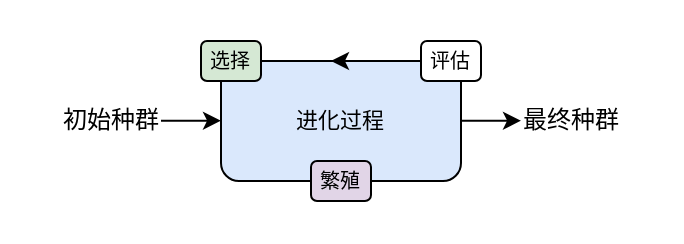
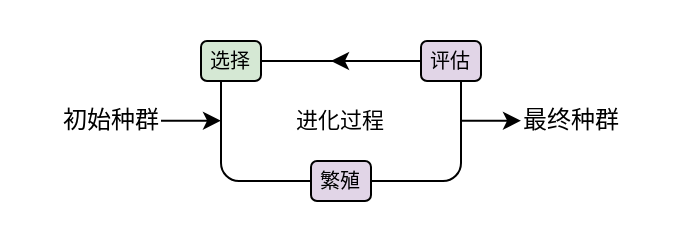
node "评估": fillcolor #ffffff -> #e1d5e7
node "进化过程": fillcolor #dae8fc -> #ffffff
